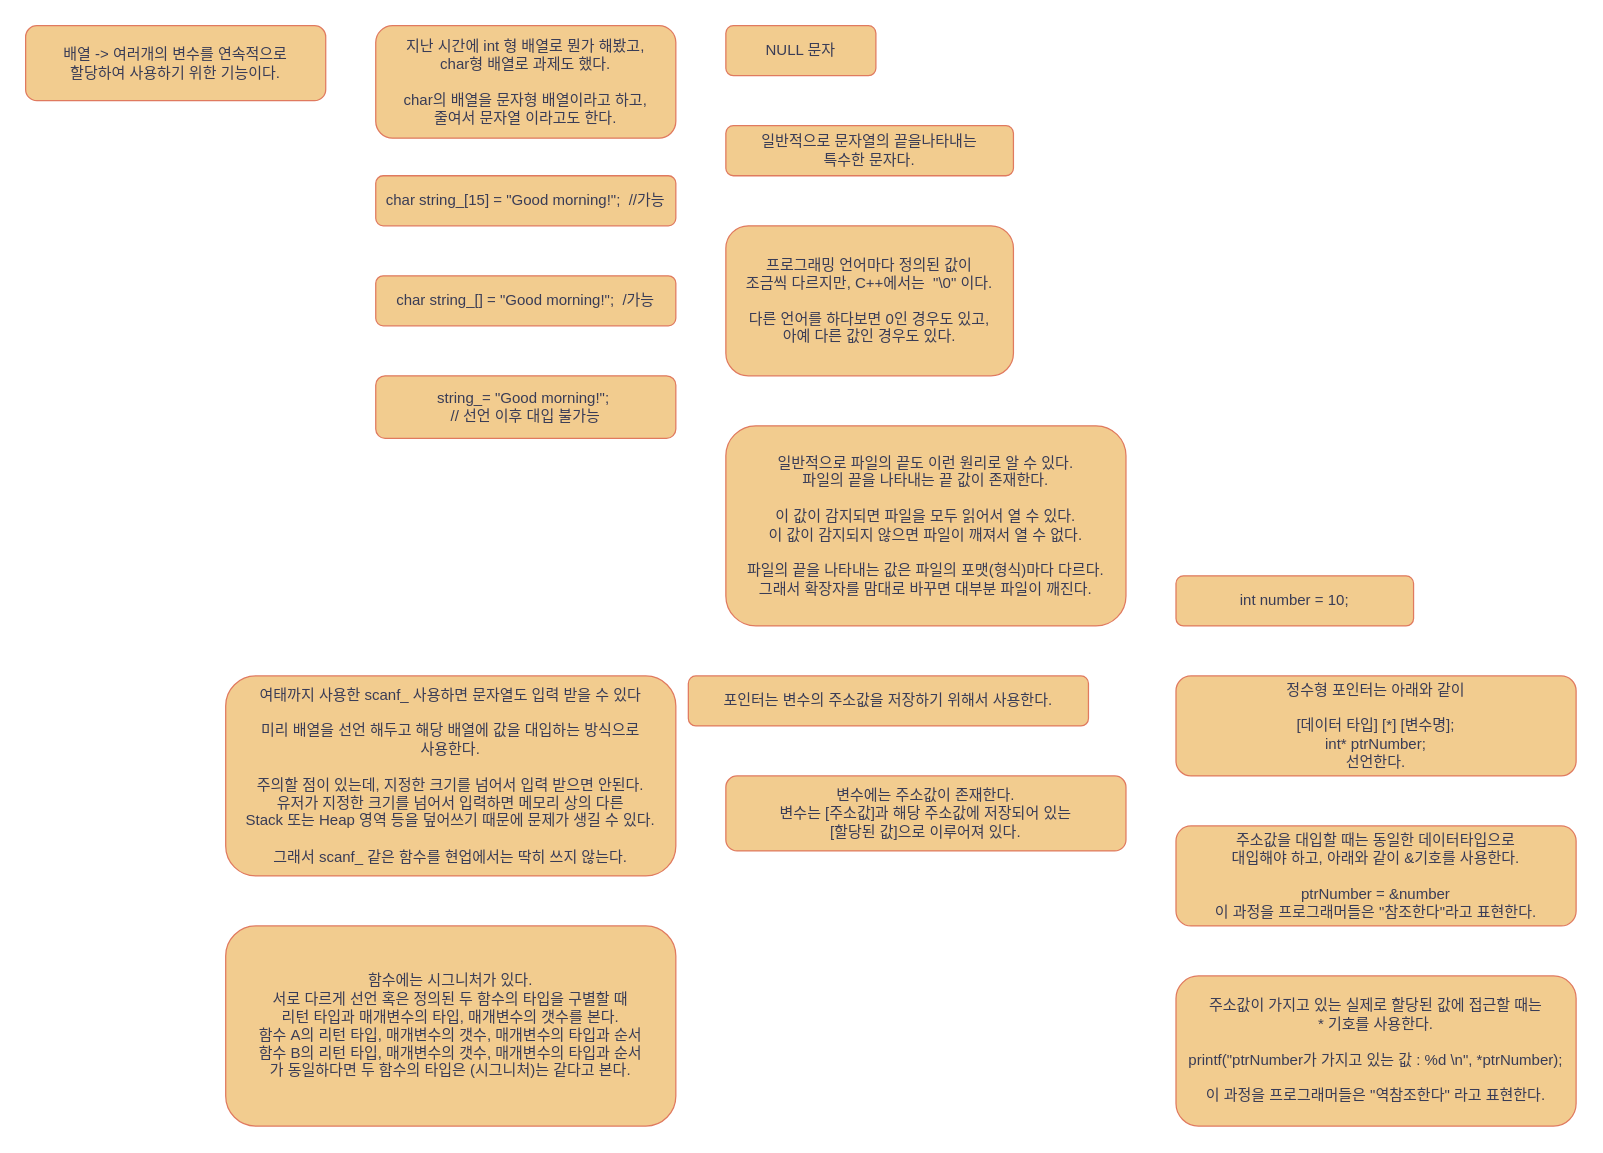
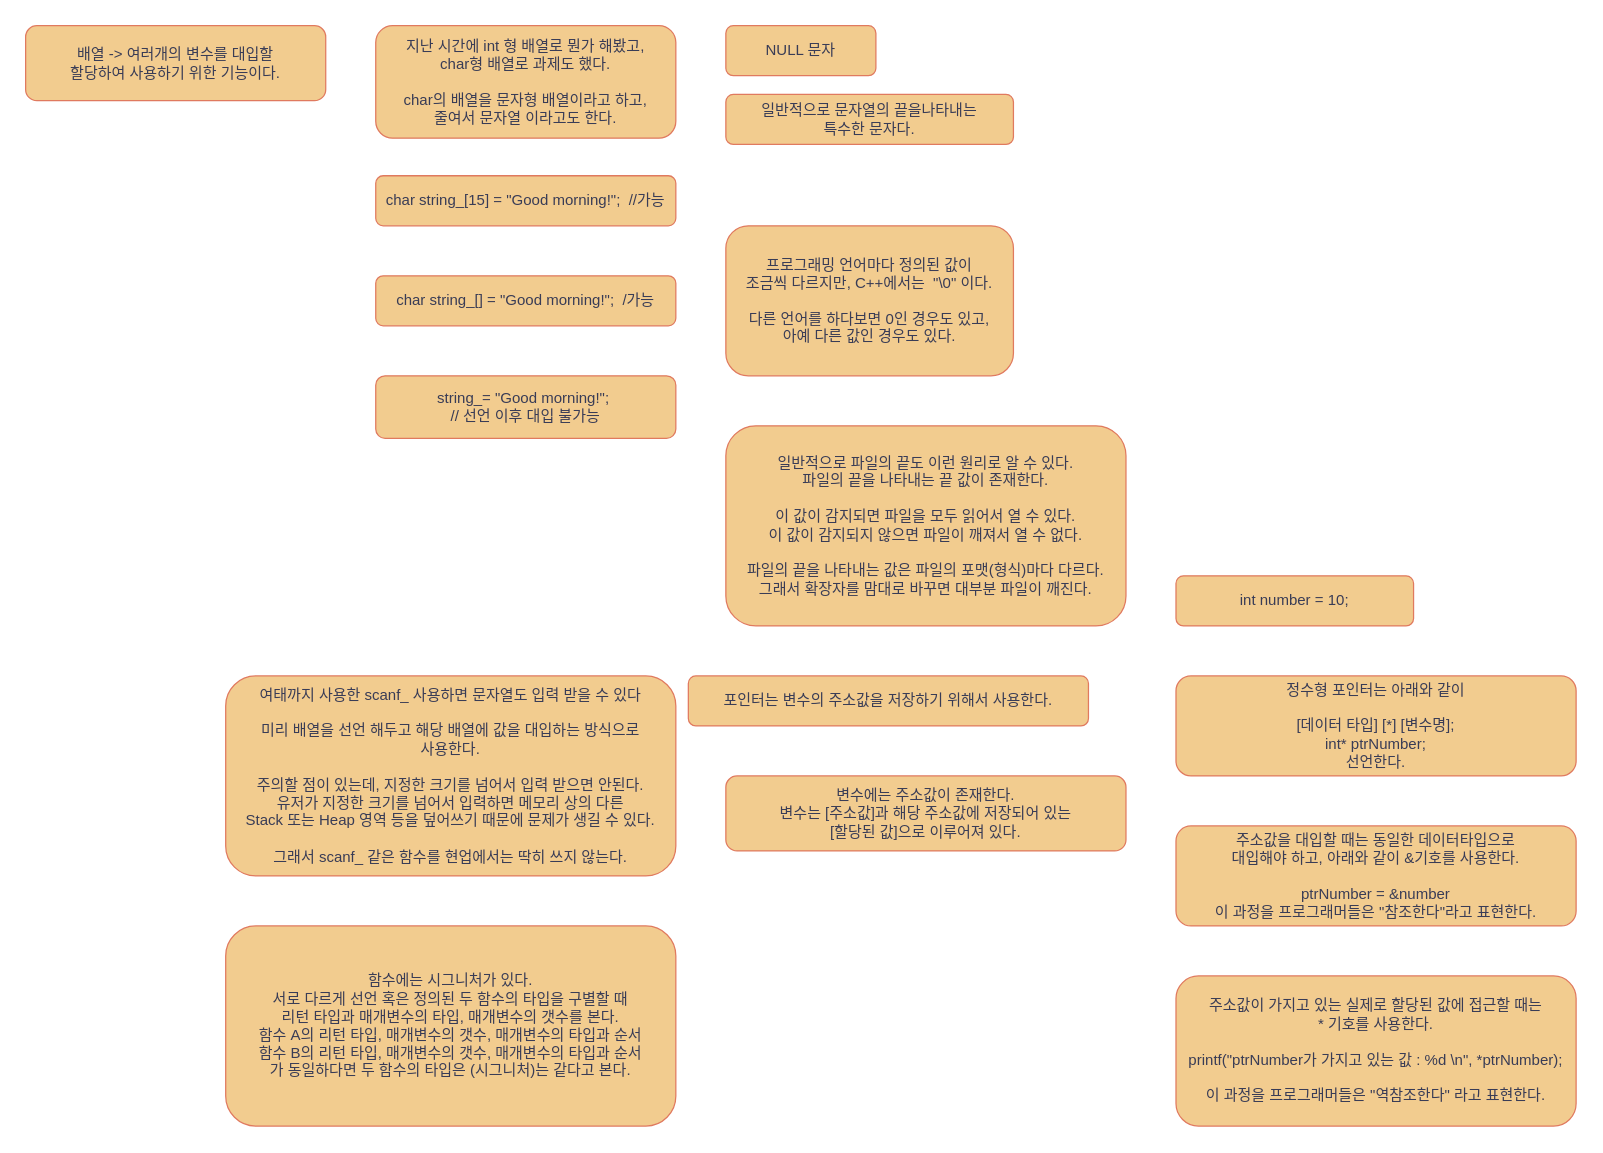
node "배열 -> 여러개의 변수를 연속적으로 할당하여 사용하기 위한 기능이다.": label "배열 -> 여러개의 변수를 연속적으로 할당하여 사용하기 위한 기능이다." -> "배열 -> 여러개의 변수를 대입할 할당하여 사용하기 위한 기능이다."
node "일반적으로 문자열의 끝을나타내는 특수한 문자다.": moved (869, 151) -> (869, 119)
